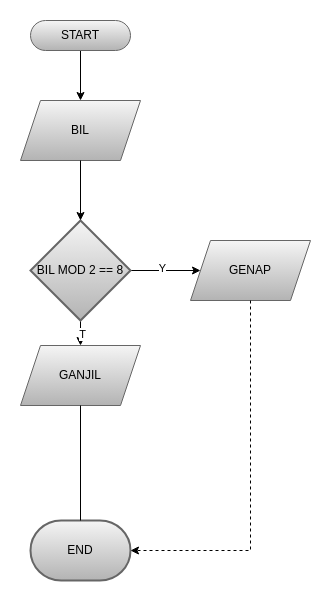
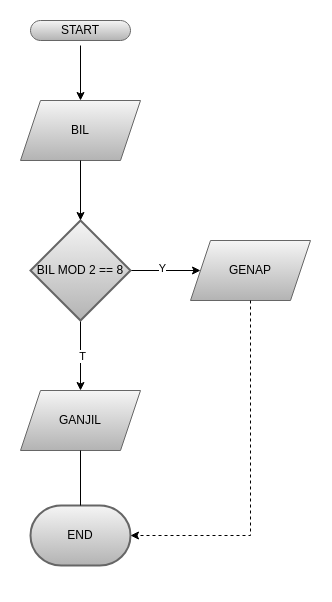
node "START": size 100x30 -> 100x20
node "GANJIL": moved (81, 376) -> (81, 421)
node "END": moved (81, 551) -> (81, 536)
